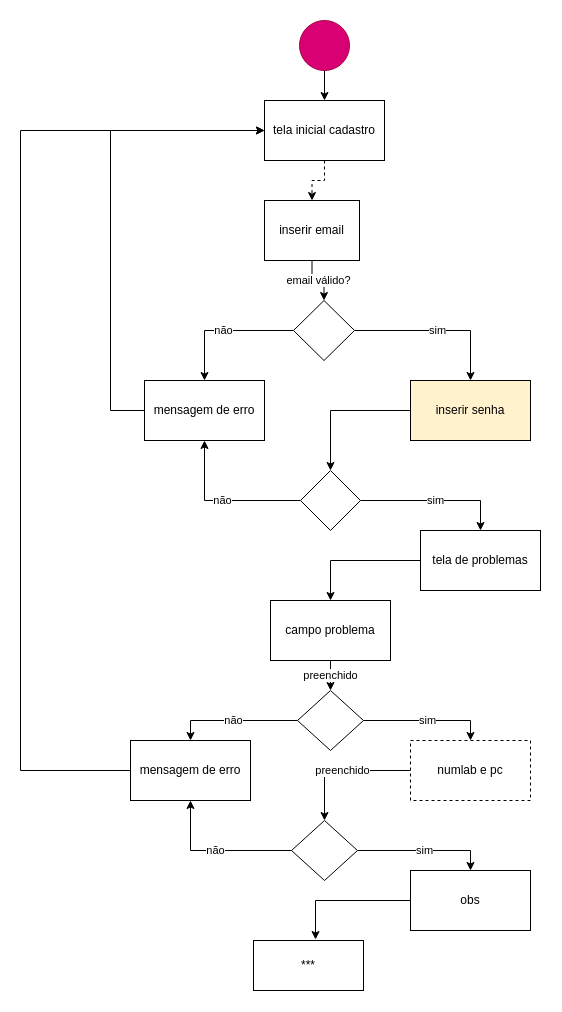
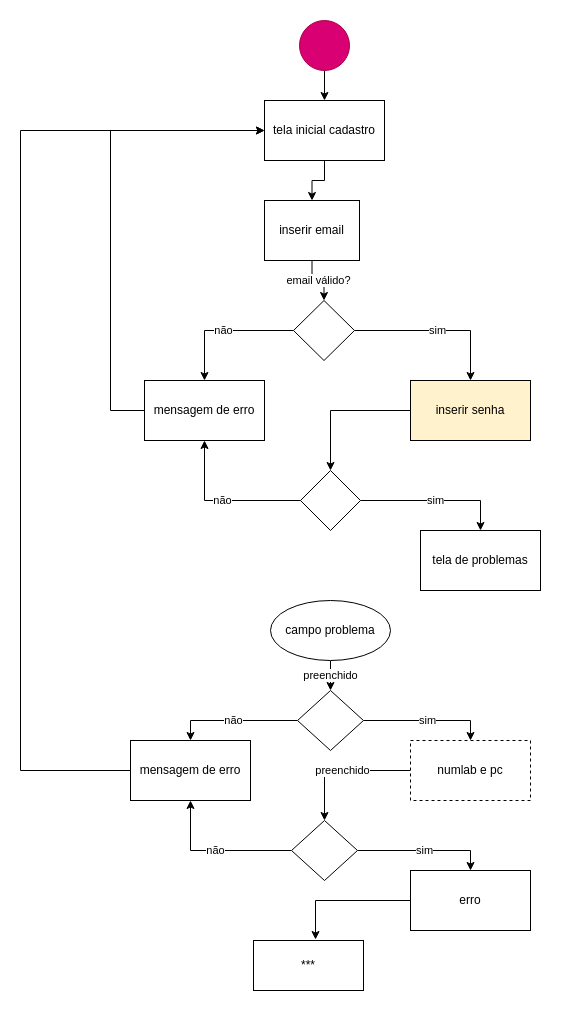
edge "tela inicial cadastro" -> "inserir email": style dashed -> solid
edge "tela de problemas" -> "campo problema": removed
node "campo problema": shape rectangle -> ellipse
node "obs": label "obs" -> "erro"
